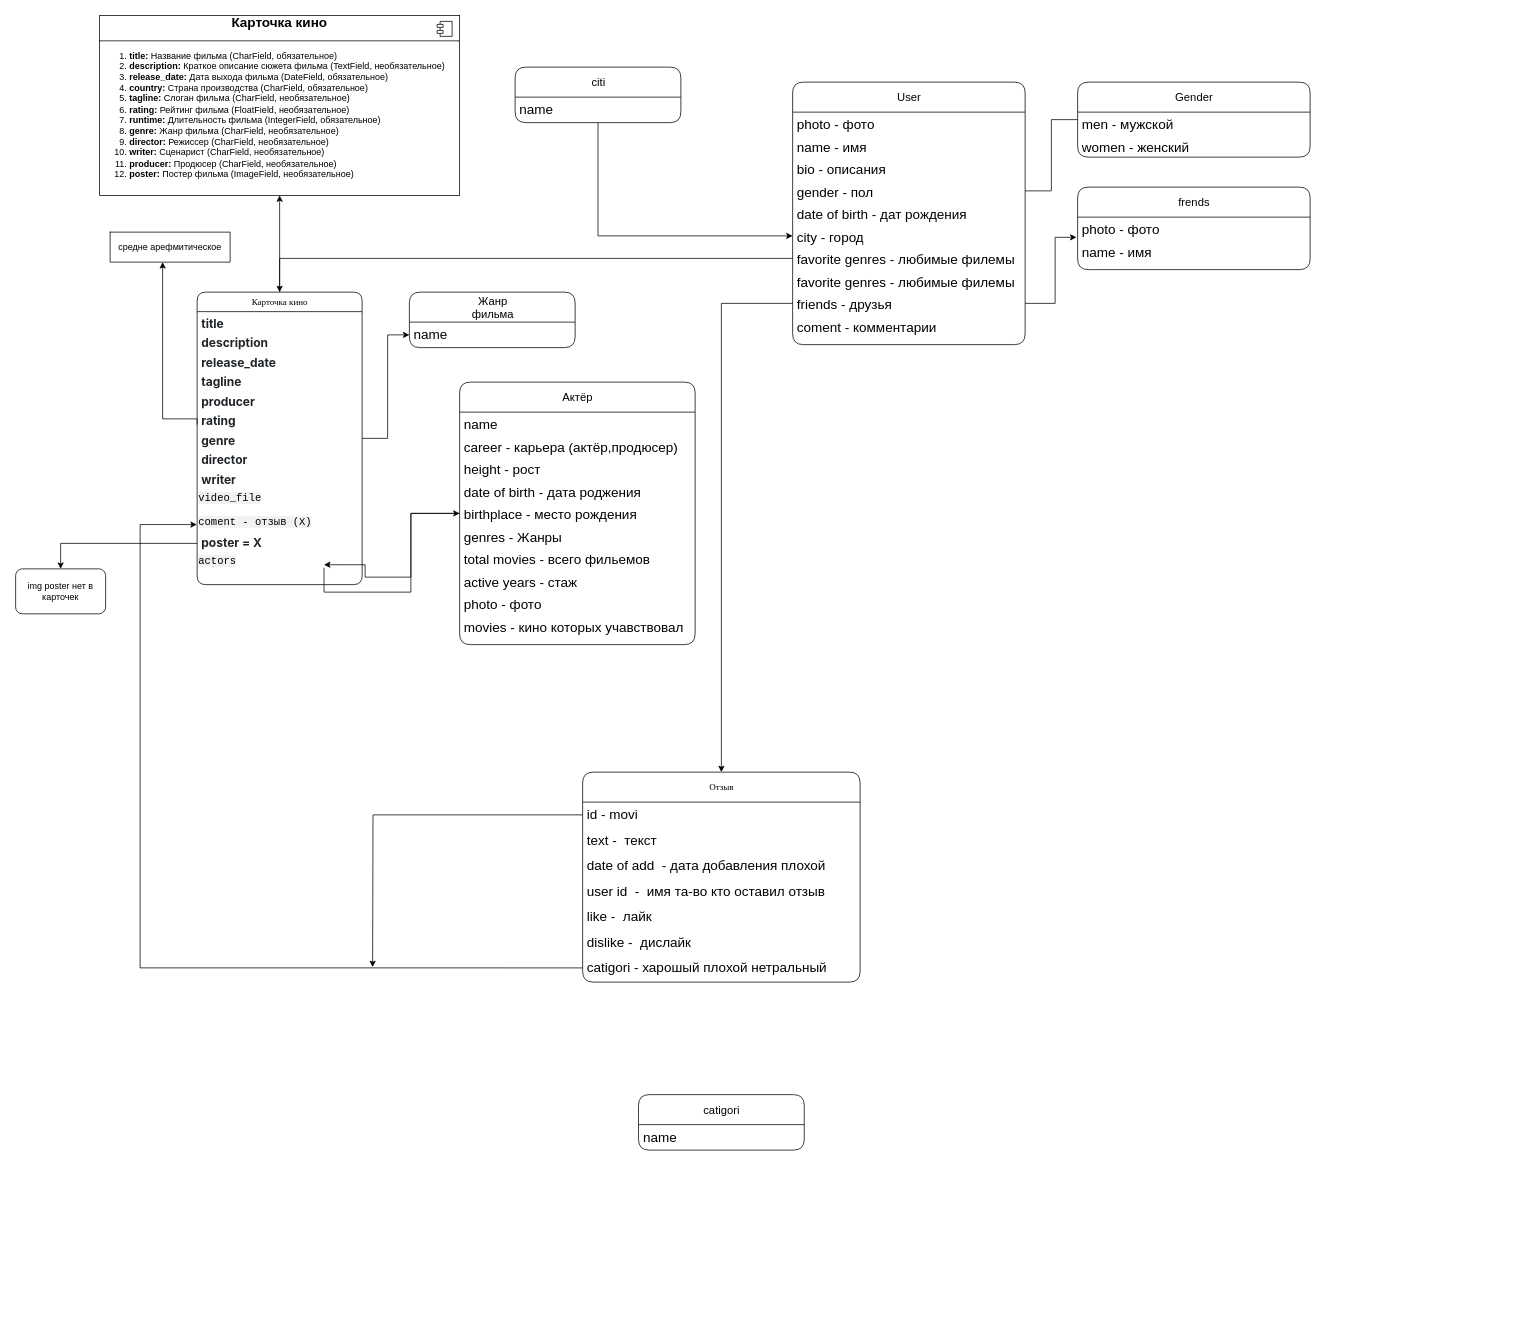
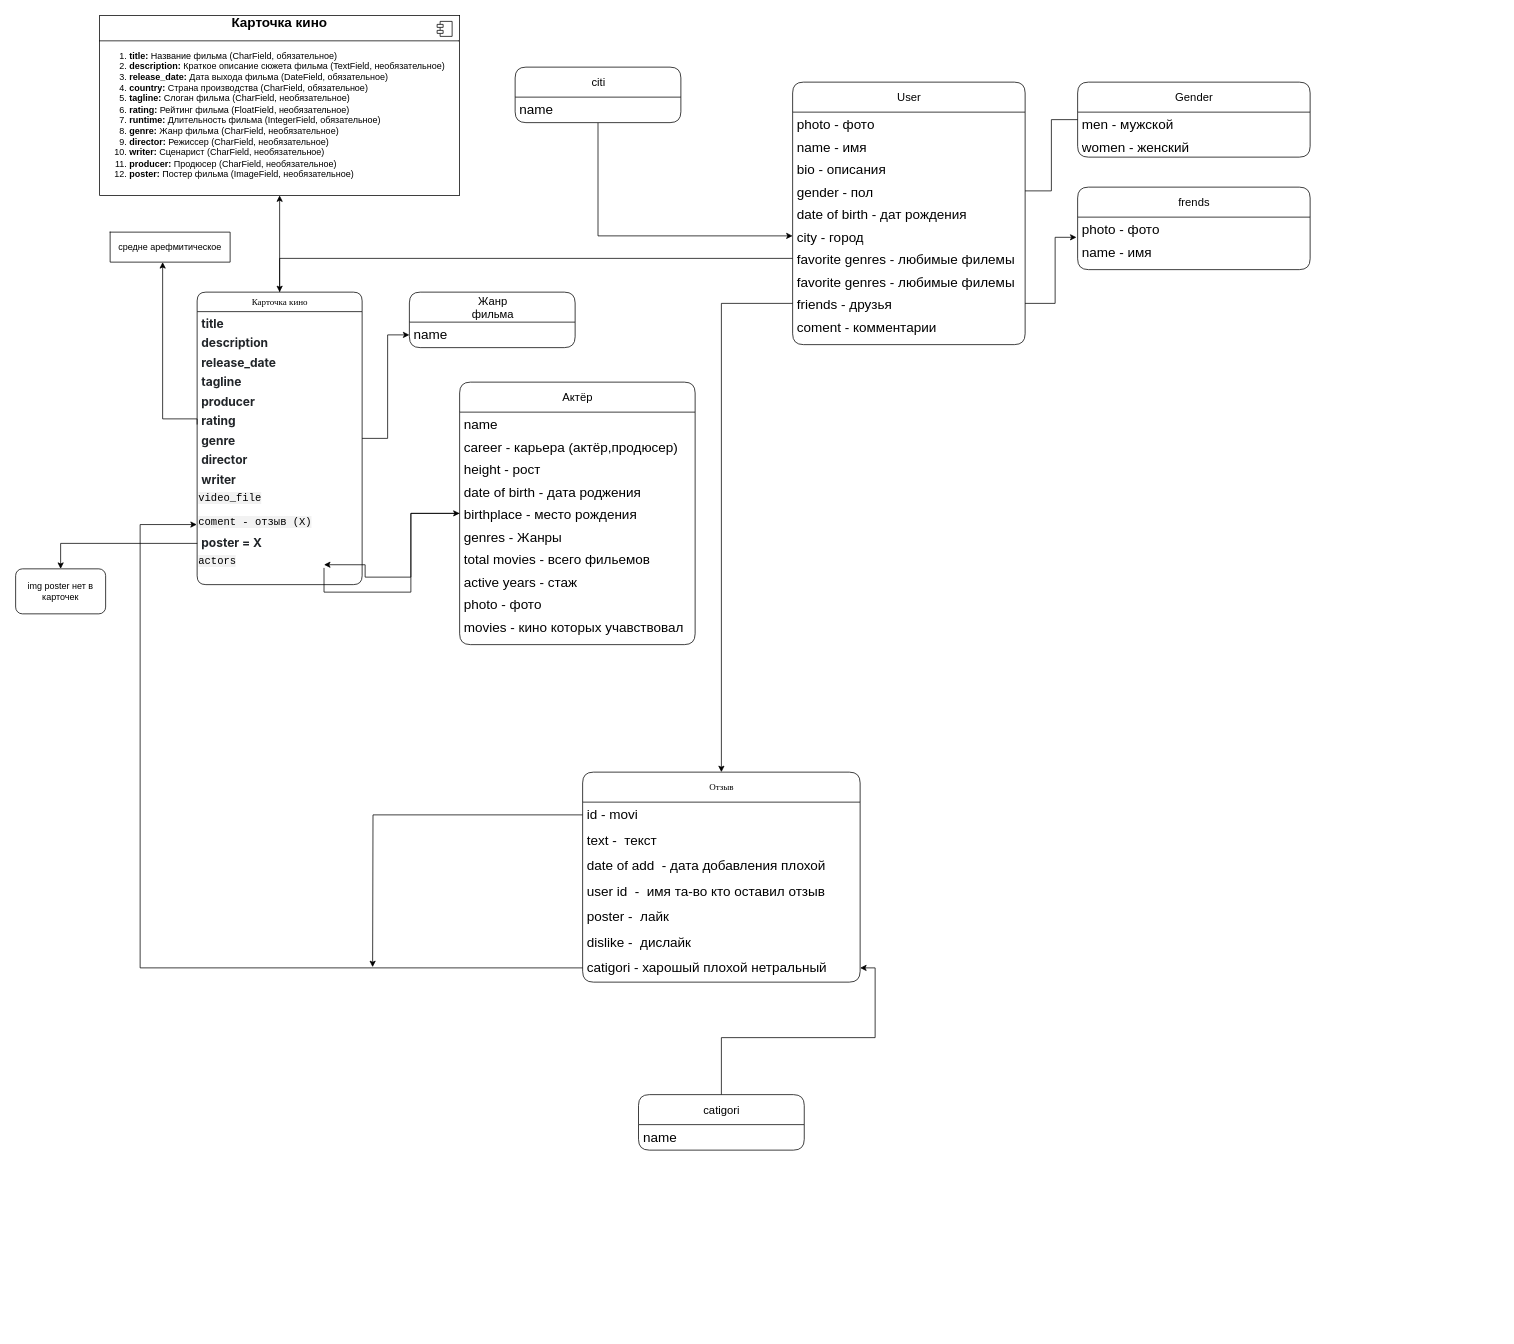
node "like - лайк": label "like - лайк" -> "poster - лайк"
edge "catigori" -> "catigori - харошый плохой нетральный": added
